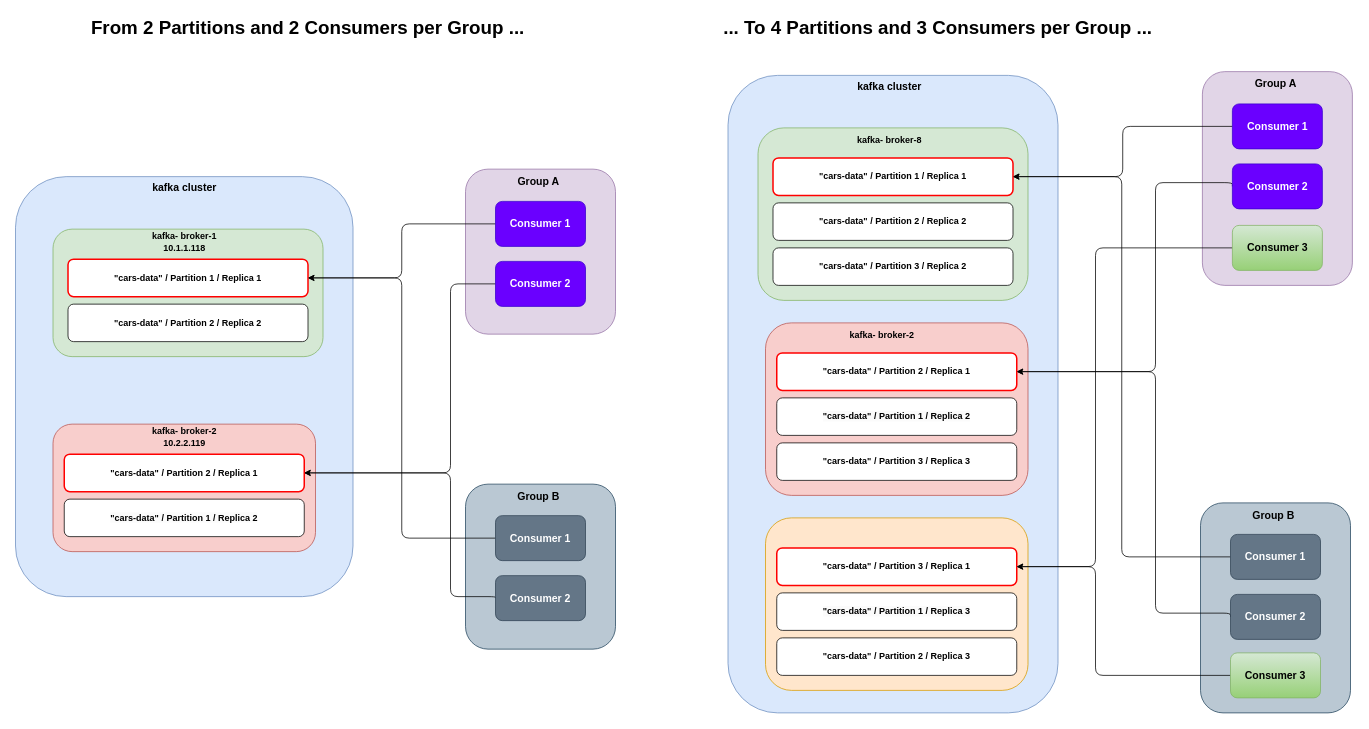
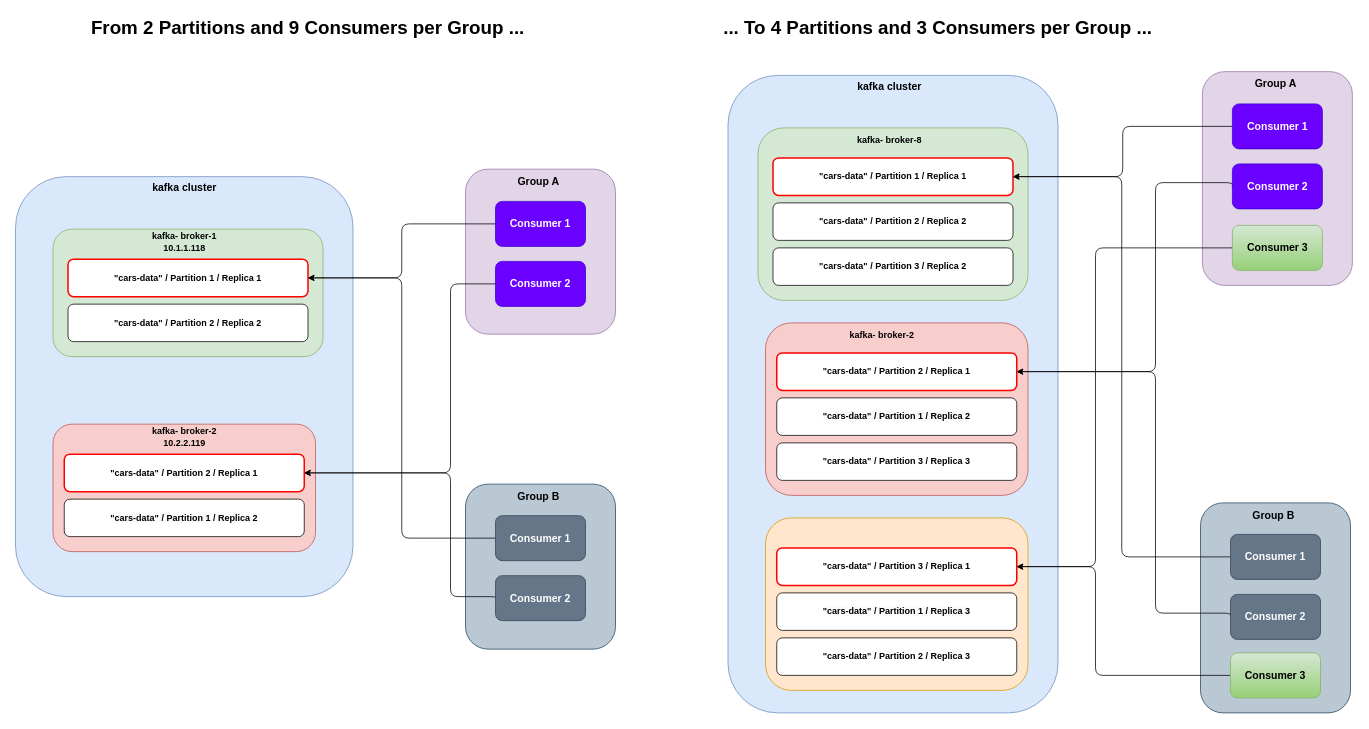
node "From 2 Partitions and 2 Consumers per Group ...": label "From 2 Partitions and 2 Consumers per Group ..." -> "From 2 Partitions and 9 Consumers per Group ..."
